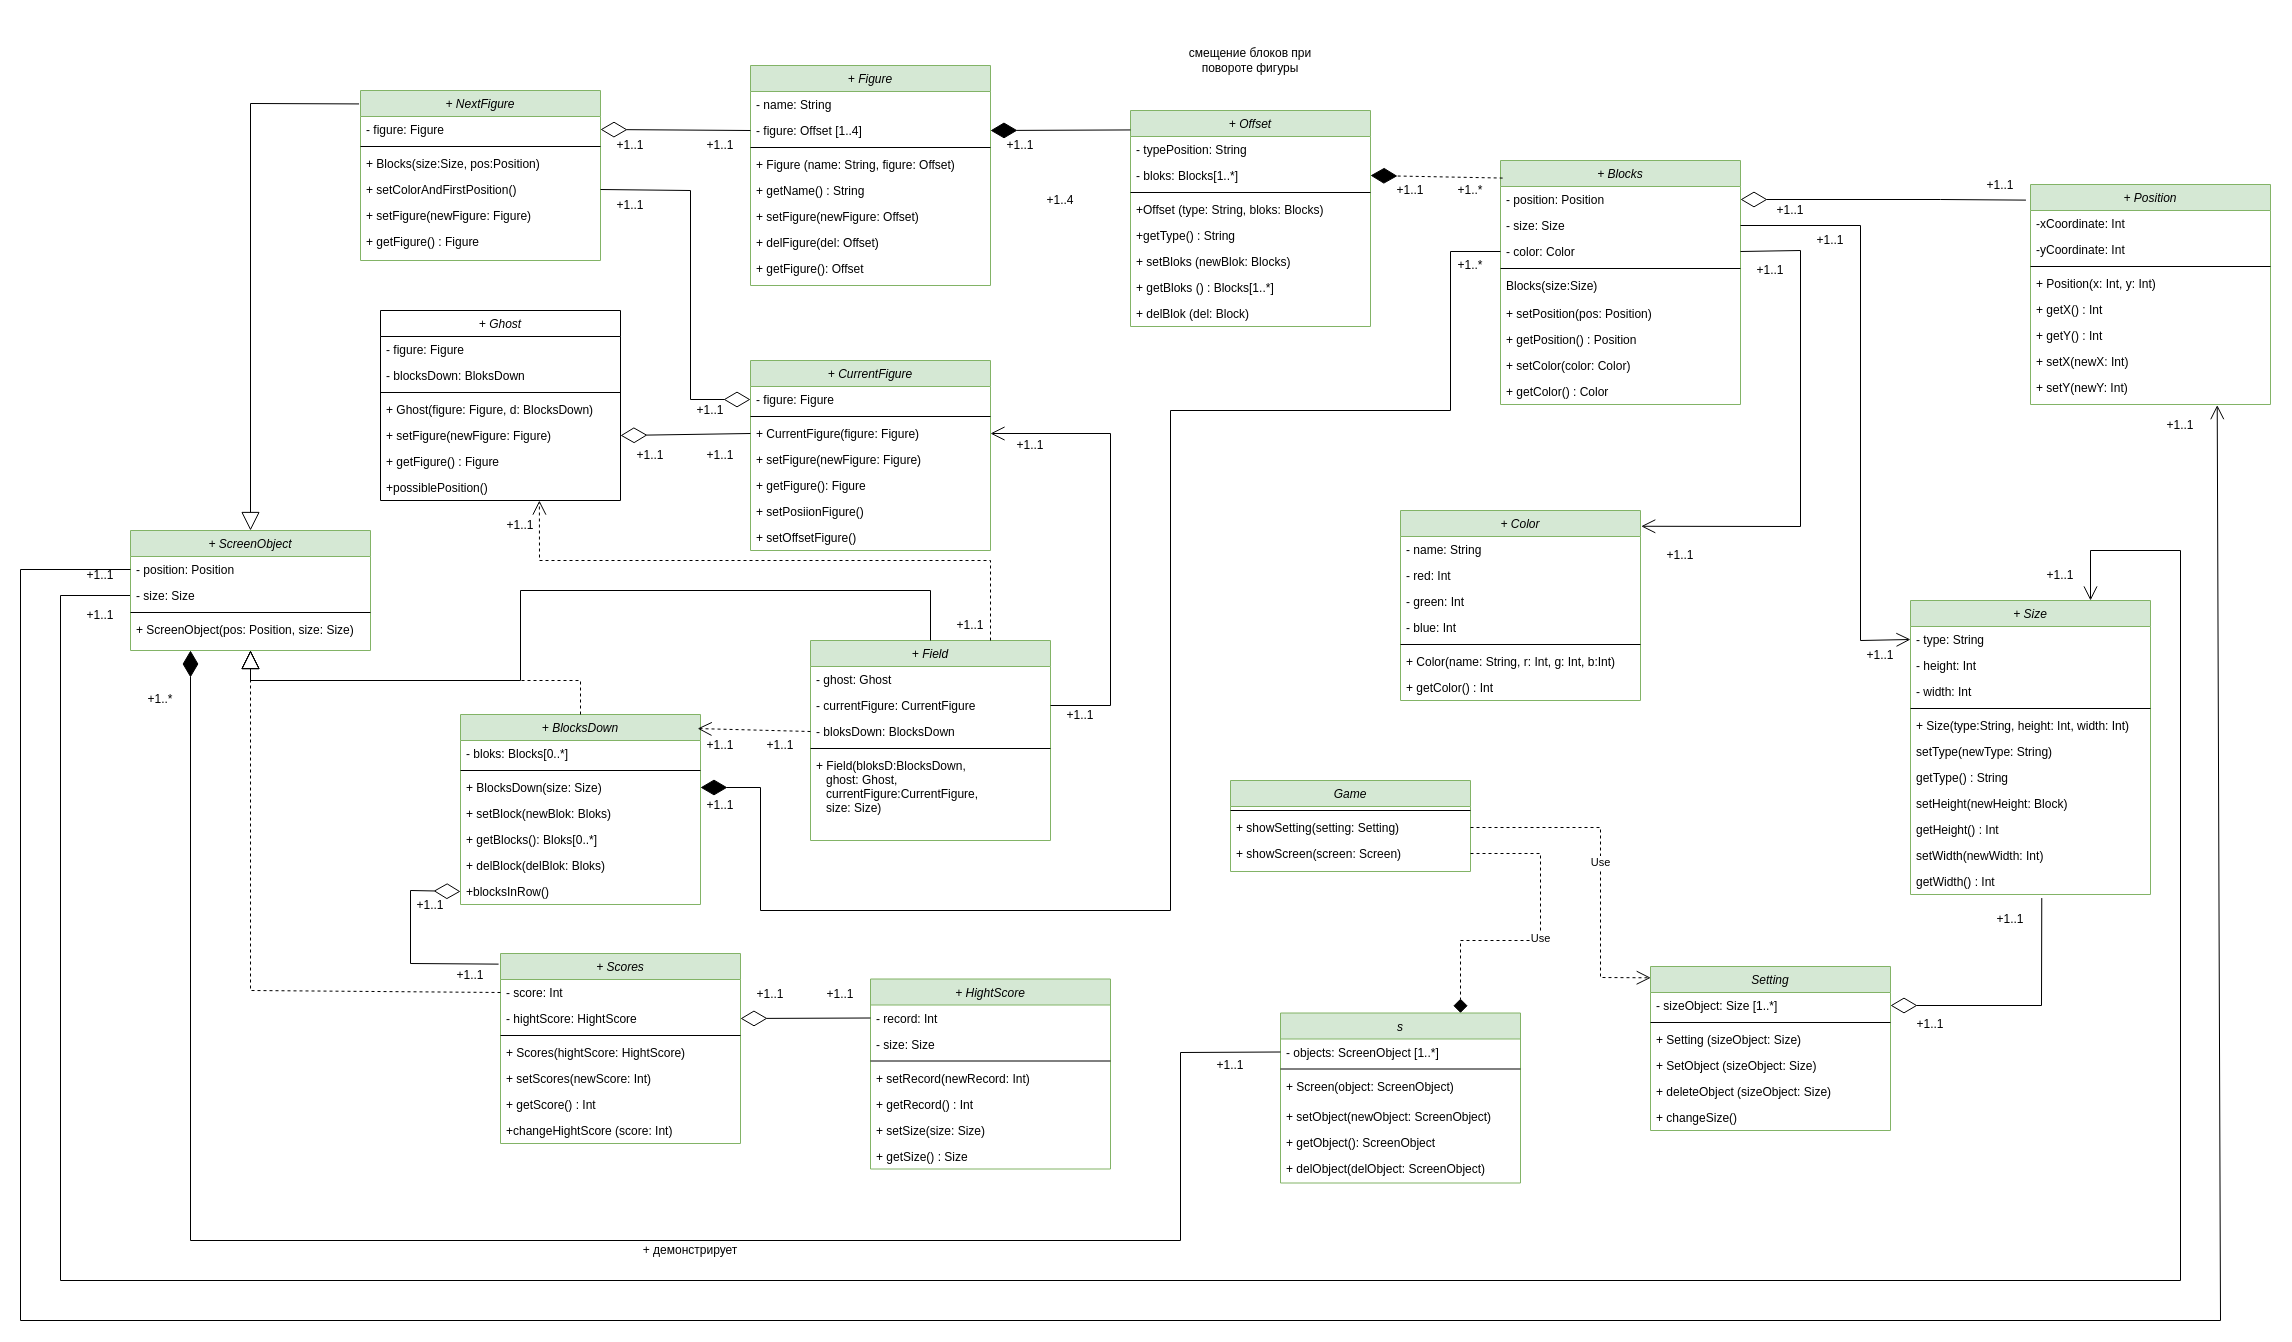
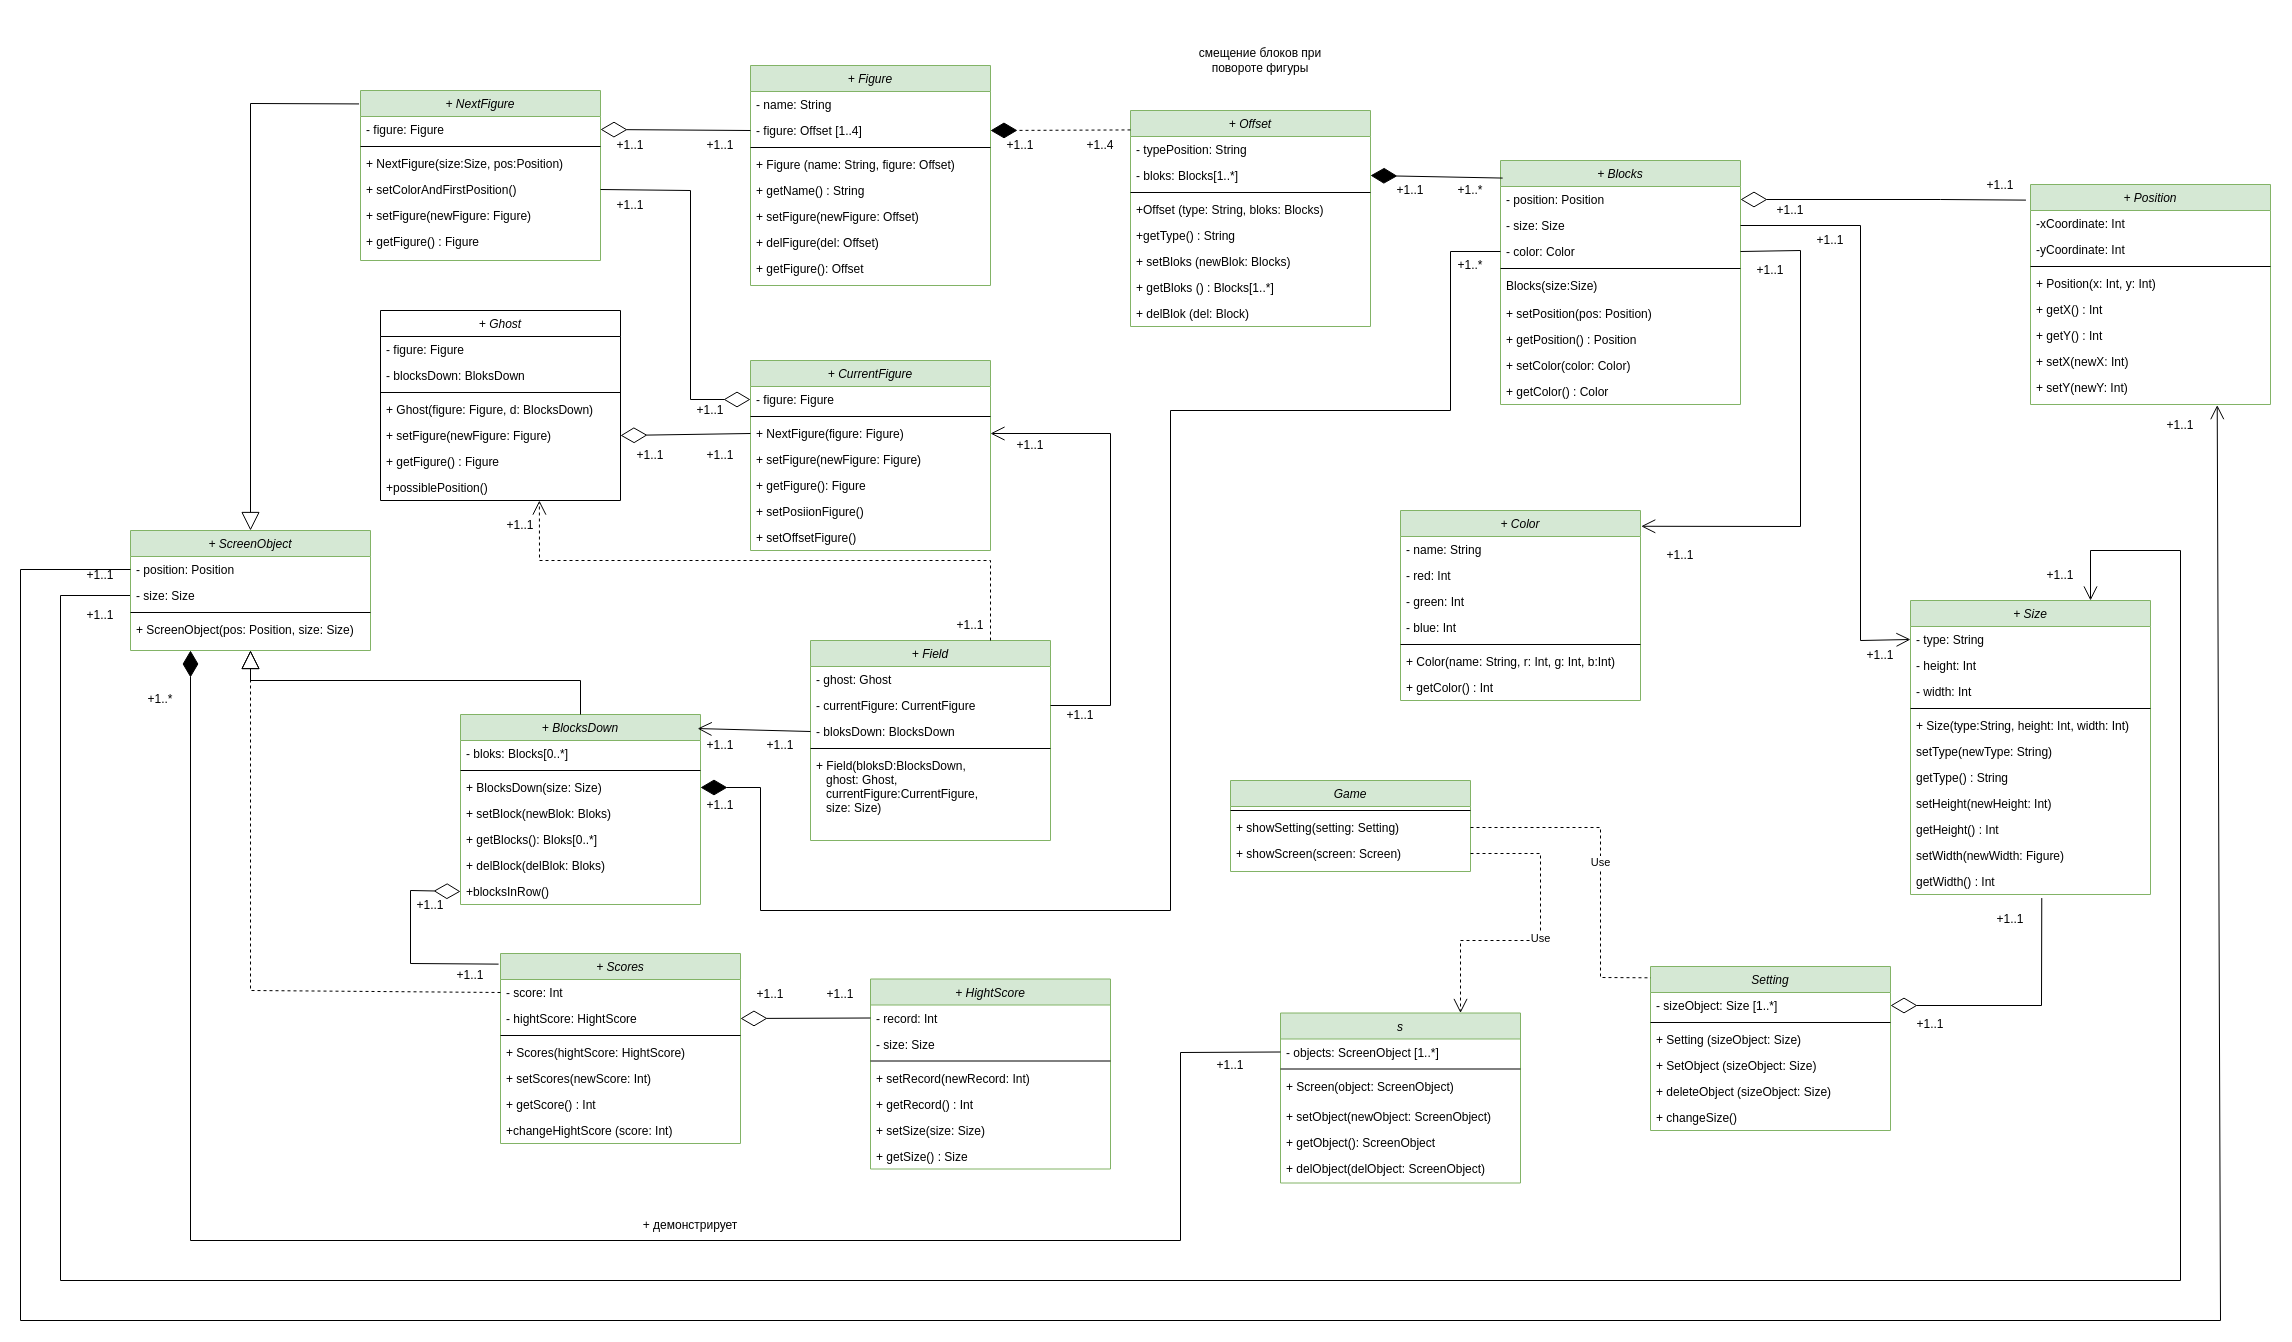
node "смещение блоков при повороте фигуры": moved (1251, 61) -> (1261, 61)
edge "+ Offset" -> "- figure: Offset [1..4]": style solid -> dashed
node "+ Blocks(size:Size, pos:Position)": label "+ Blocks(size:Size, pos:Position)" -> "+ NextFigure(size:Size, pos:Position)"
edge "+ Blocks" -> "- bloks: Blocks[1..*]": style dashed -> solid
node "+1..4": moved (1061, 201) -> (1101, 146)
node "+ CurrentFigure(figure: Figure)": label "+ CurrentFigure(figure: Figure)" -> "+ NextFigure(figure: Figure)"
edge "+ Field" -> "+ ScreenObject": removed
edge "+ BlocksDown" -> "+ ScreenObject": style dashed -> solid
edge "- bloksDown: BlocksDown" -> "+ BlocksDown": style dashed -> solid
node "setHeight(newHeight: Block)": label "setHeight(newHeight: Block)" -> "setHeight(newHeight: Int)"
node "setWidth(newWidth: Int)": label "setWidth(newWidth: Int)" -> "setWidth(newWidth: Figure)"
edge "+ showSetting(setting: Setting)" -> "Setting": arrowhead open -> none
edge "+ showScreen(screen: Screen)" -> "s": arrowhead diamond -> open
node "+ демонстрирует": moved (691, 1251) -> (691, 1226)
